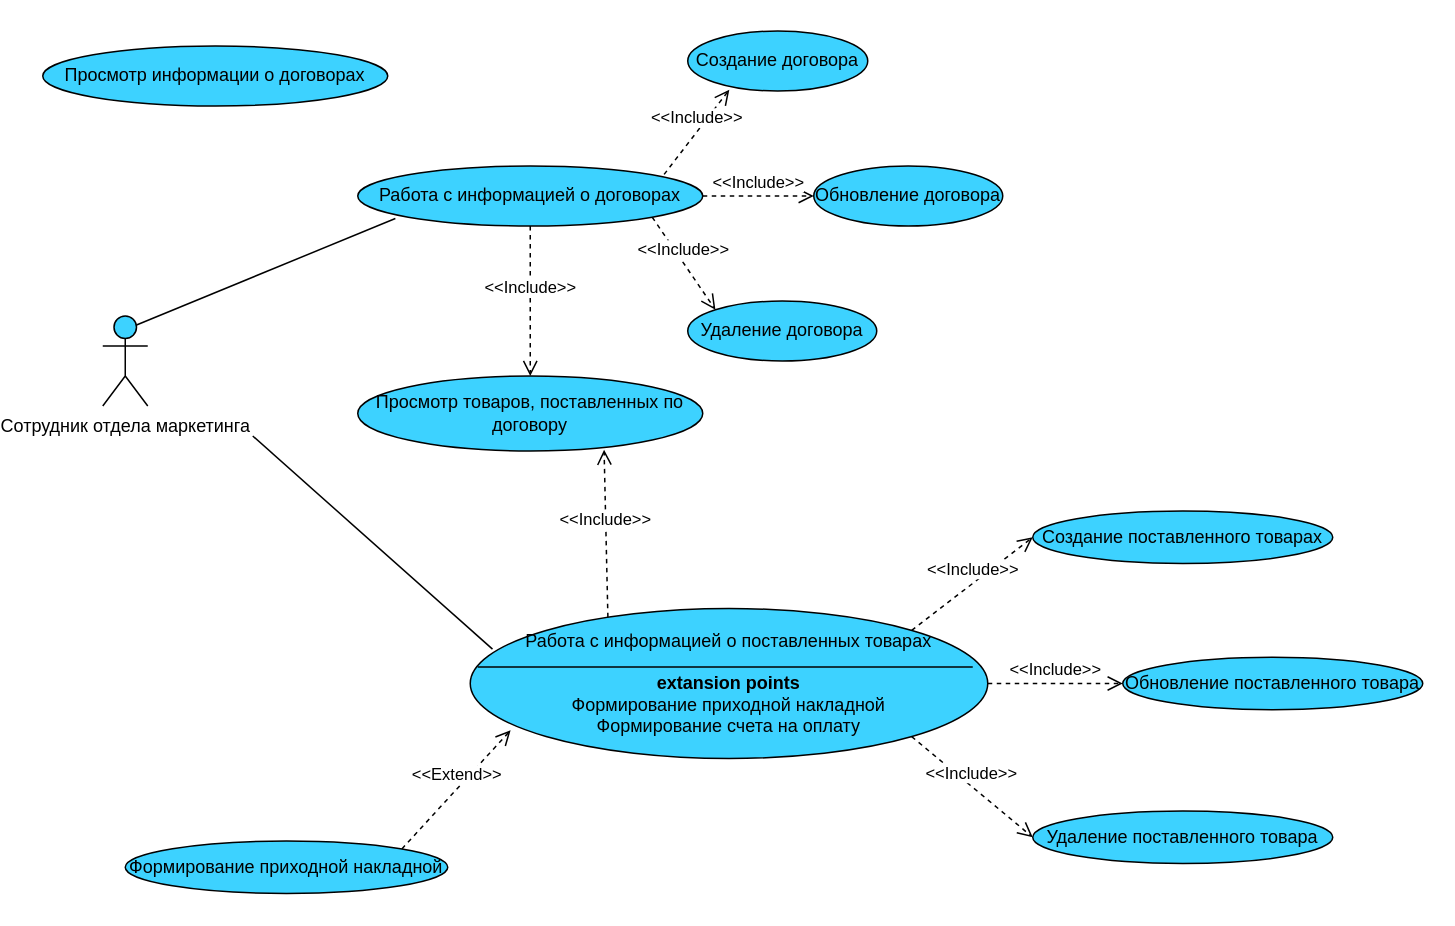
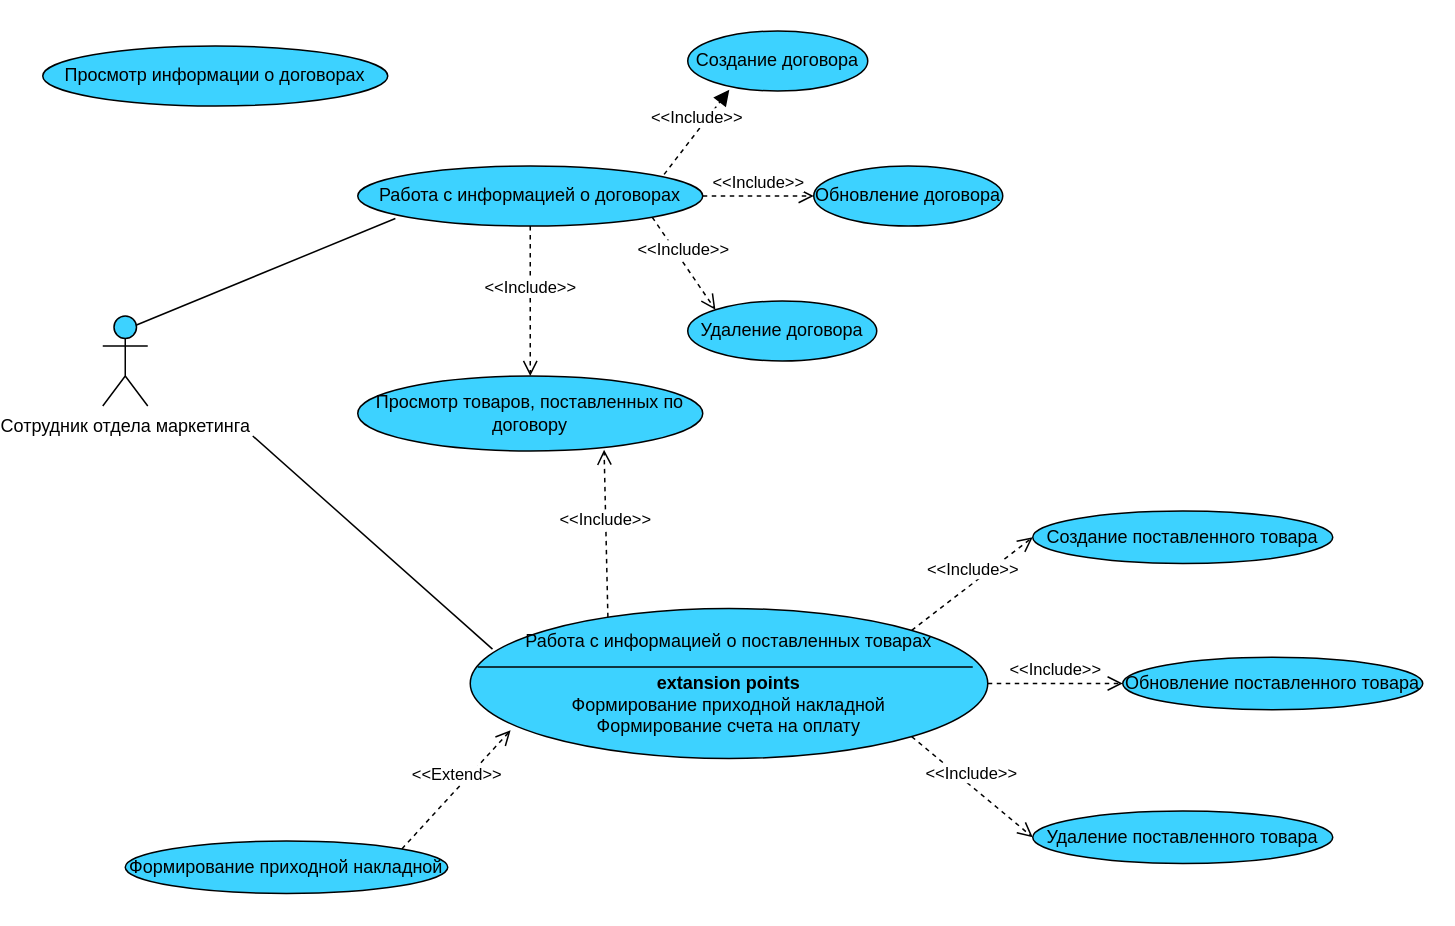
edge "Работа с информацией о договорах" -> "Создание договора": arrowhead open -> block
node "Создание поставленного товарах": label "Создание поставленного товарах" -> "Создание поставленного товара"
